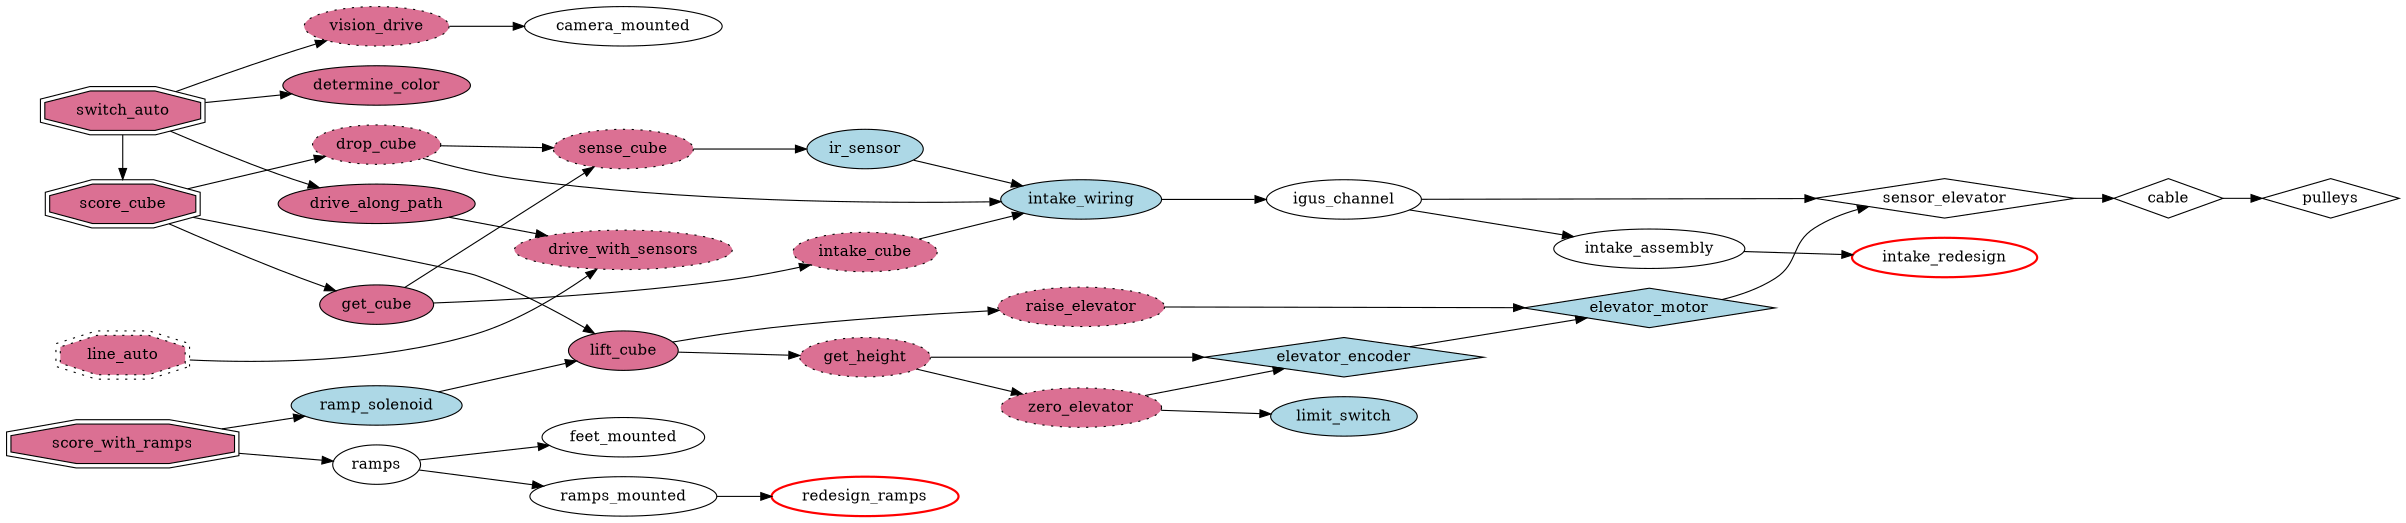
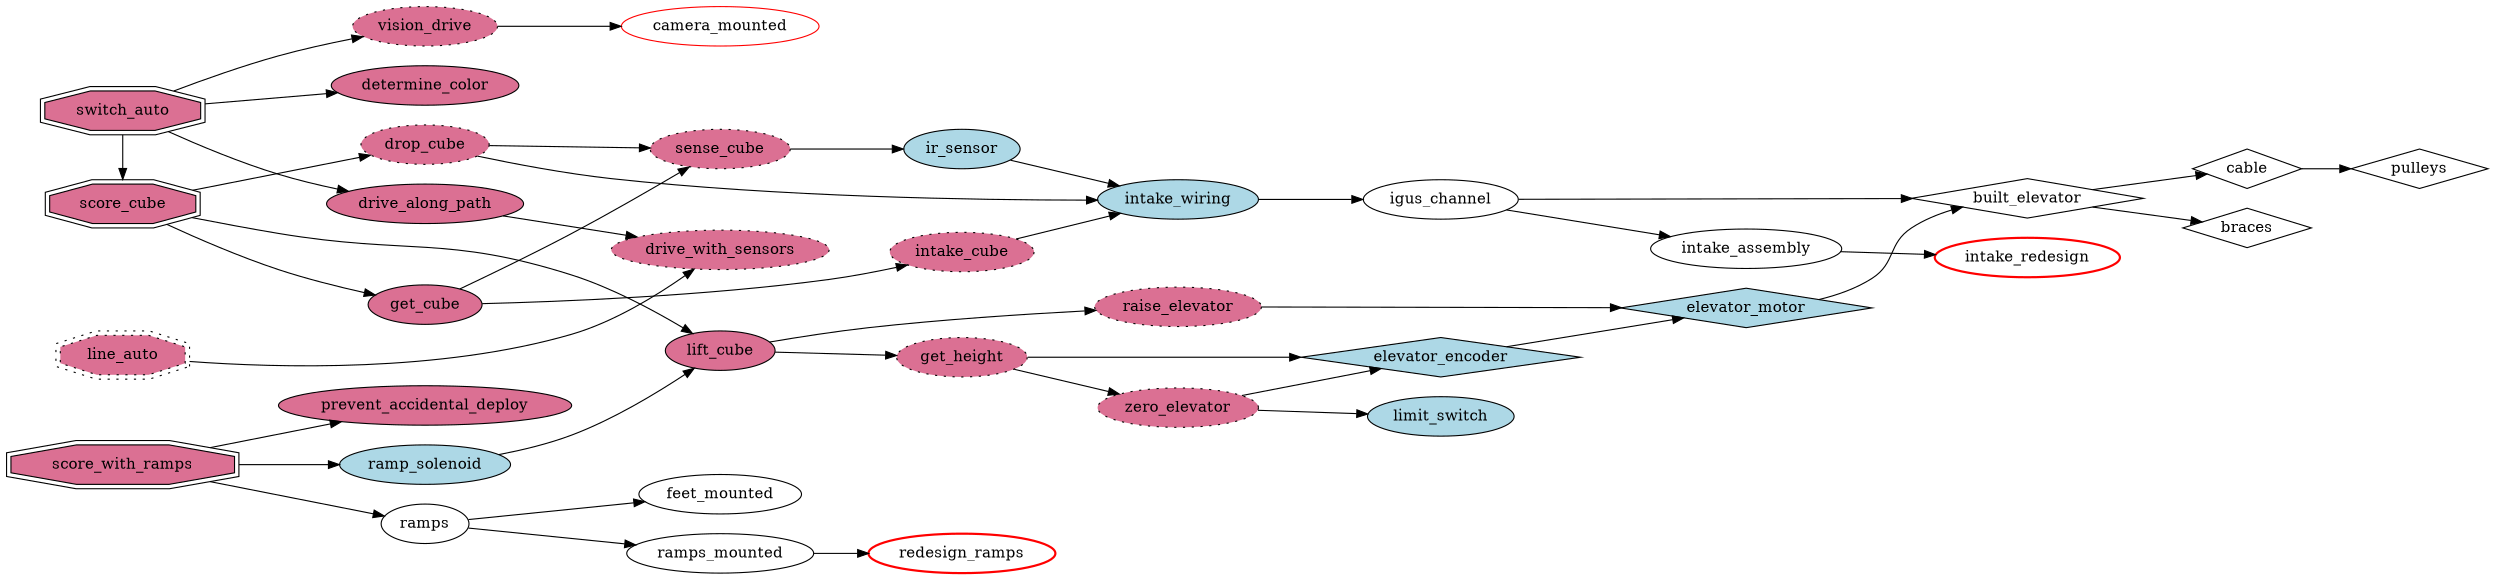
node "camera_mounted": color black -> red
node "sensor_elevator": label "sensor_elevator" -> "built_elevator"
node "braces": added
node "prevent_accidental_deploy": added
